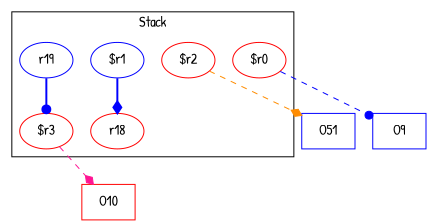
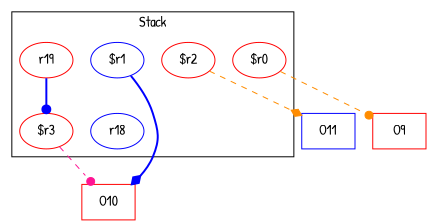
node "r19": color blue -> red
edge "$r1" -> "r18": now "$r1" -> "O10"
edge "$r0" -> "O9": color blue -> darkorange
node "r18": color red -> blue
node "O51": label "O51" -> "O11"
node "O9": color blue -> red
edge "$r3" -> "O10": arrowhead diamond -> dot
